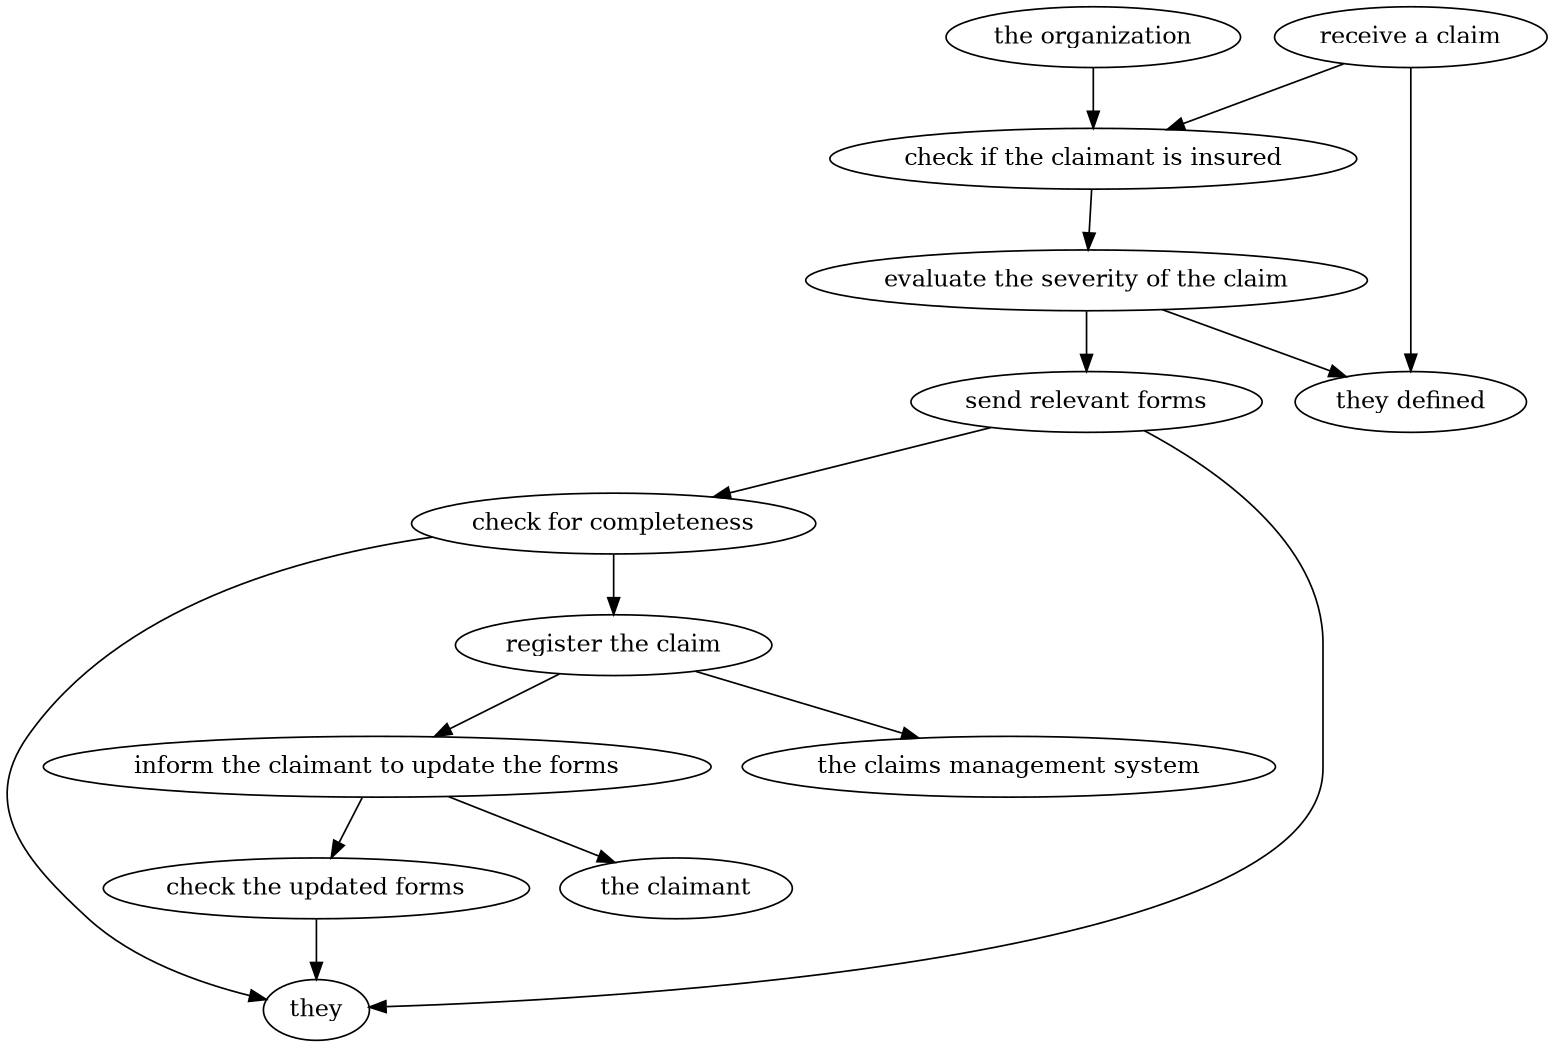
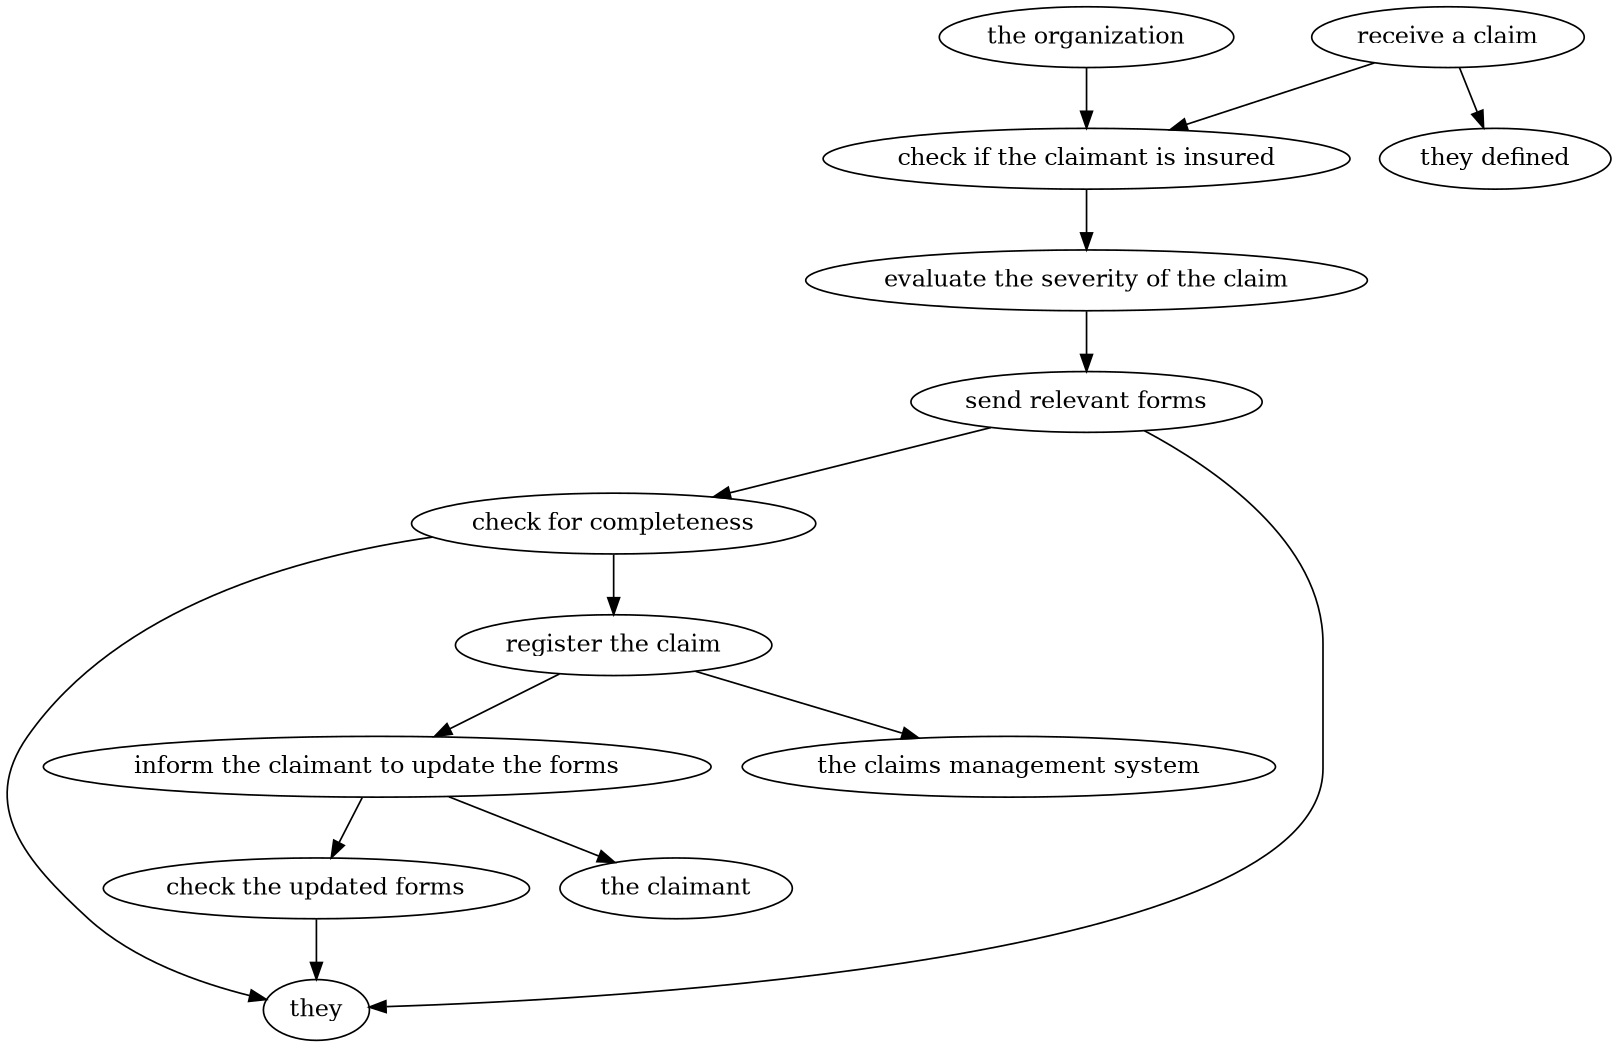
edge "evaluate the severity of the claim" -> "they defined": removed
